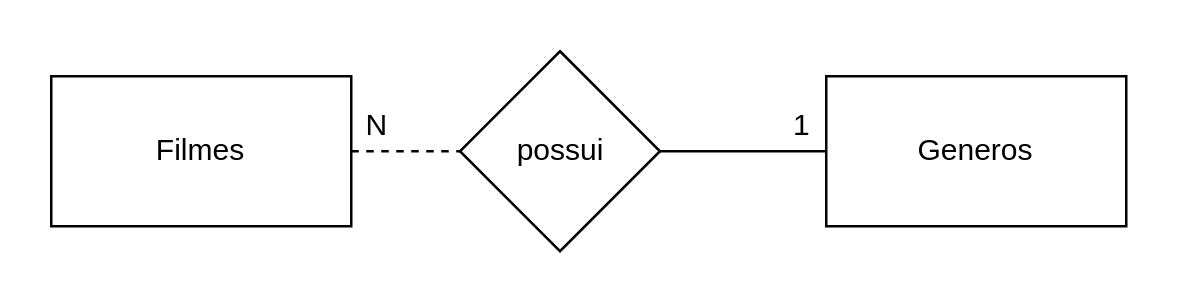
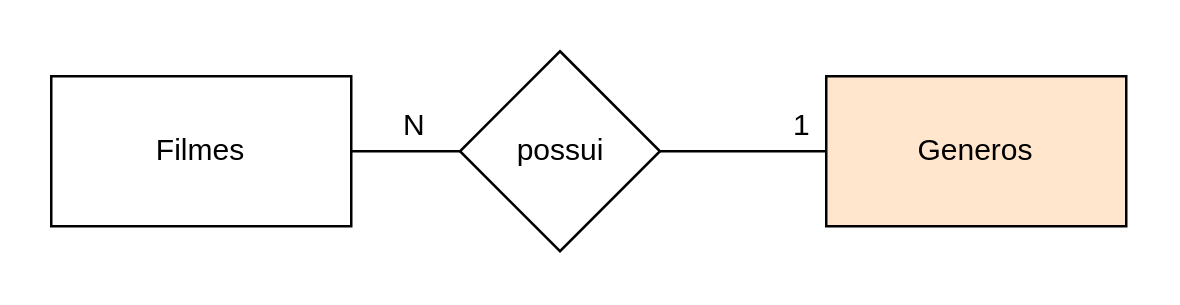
node "N": moved (376, 126) -> (414, 126)
edge "Filmes" -- "possui": style dashed -> solid
node "Generos": fillcolor #ffffff -> #ffe6cc
